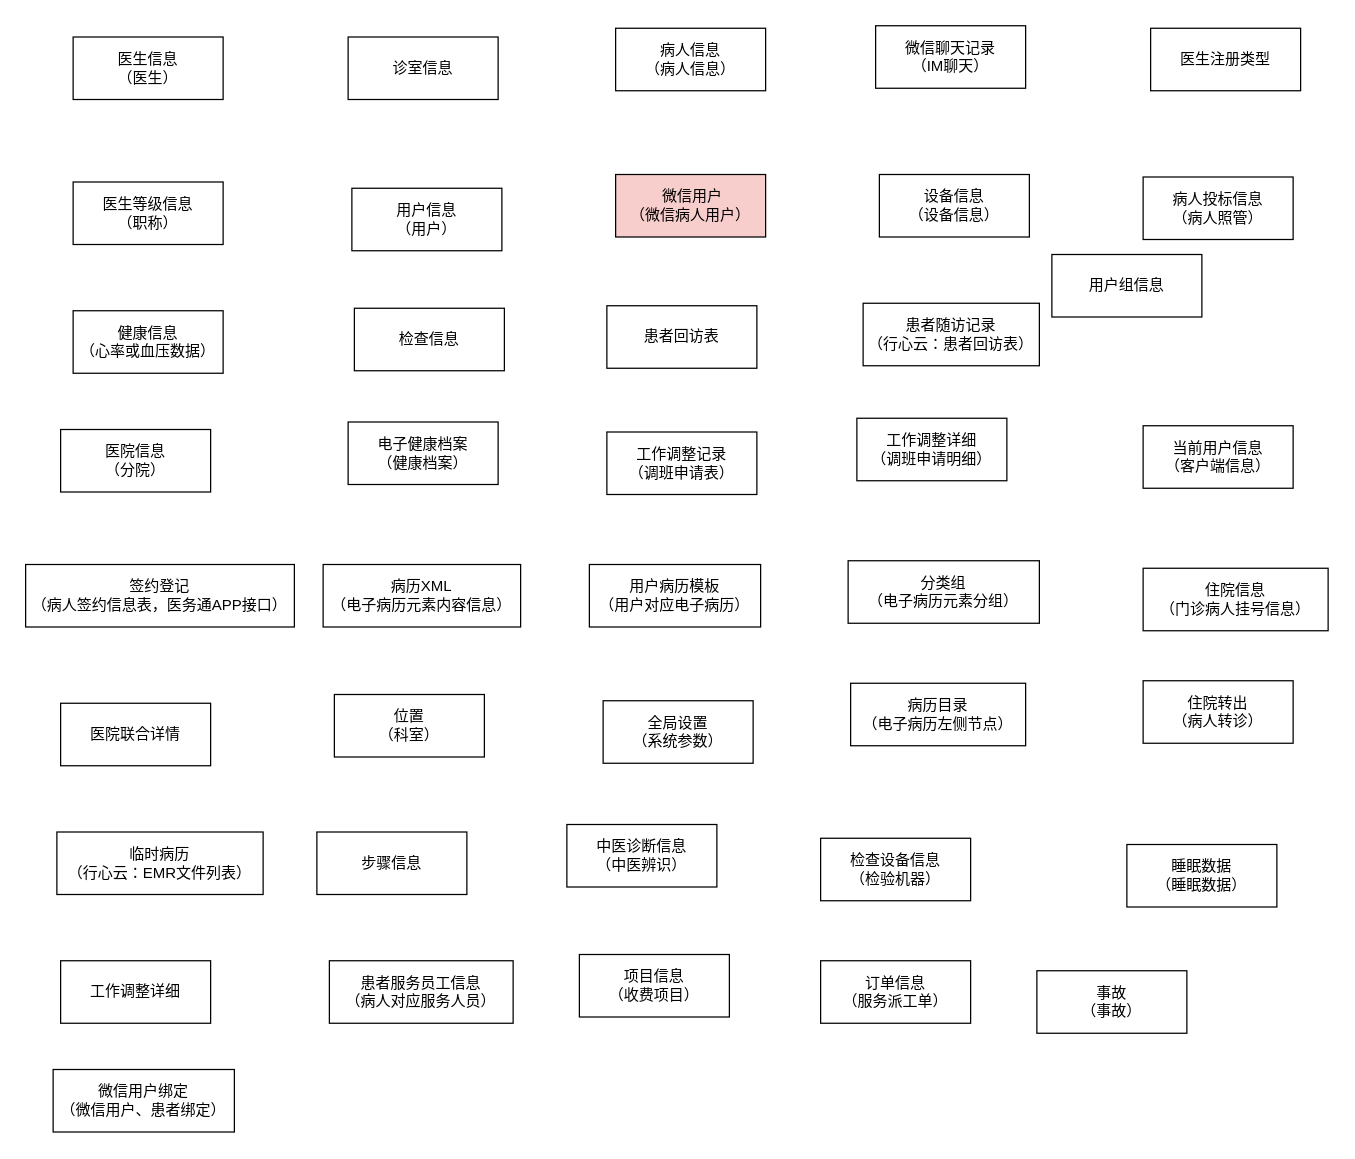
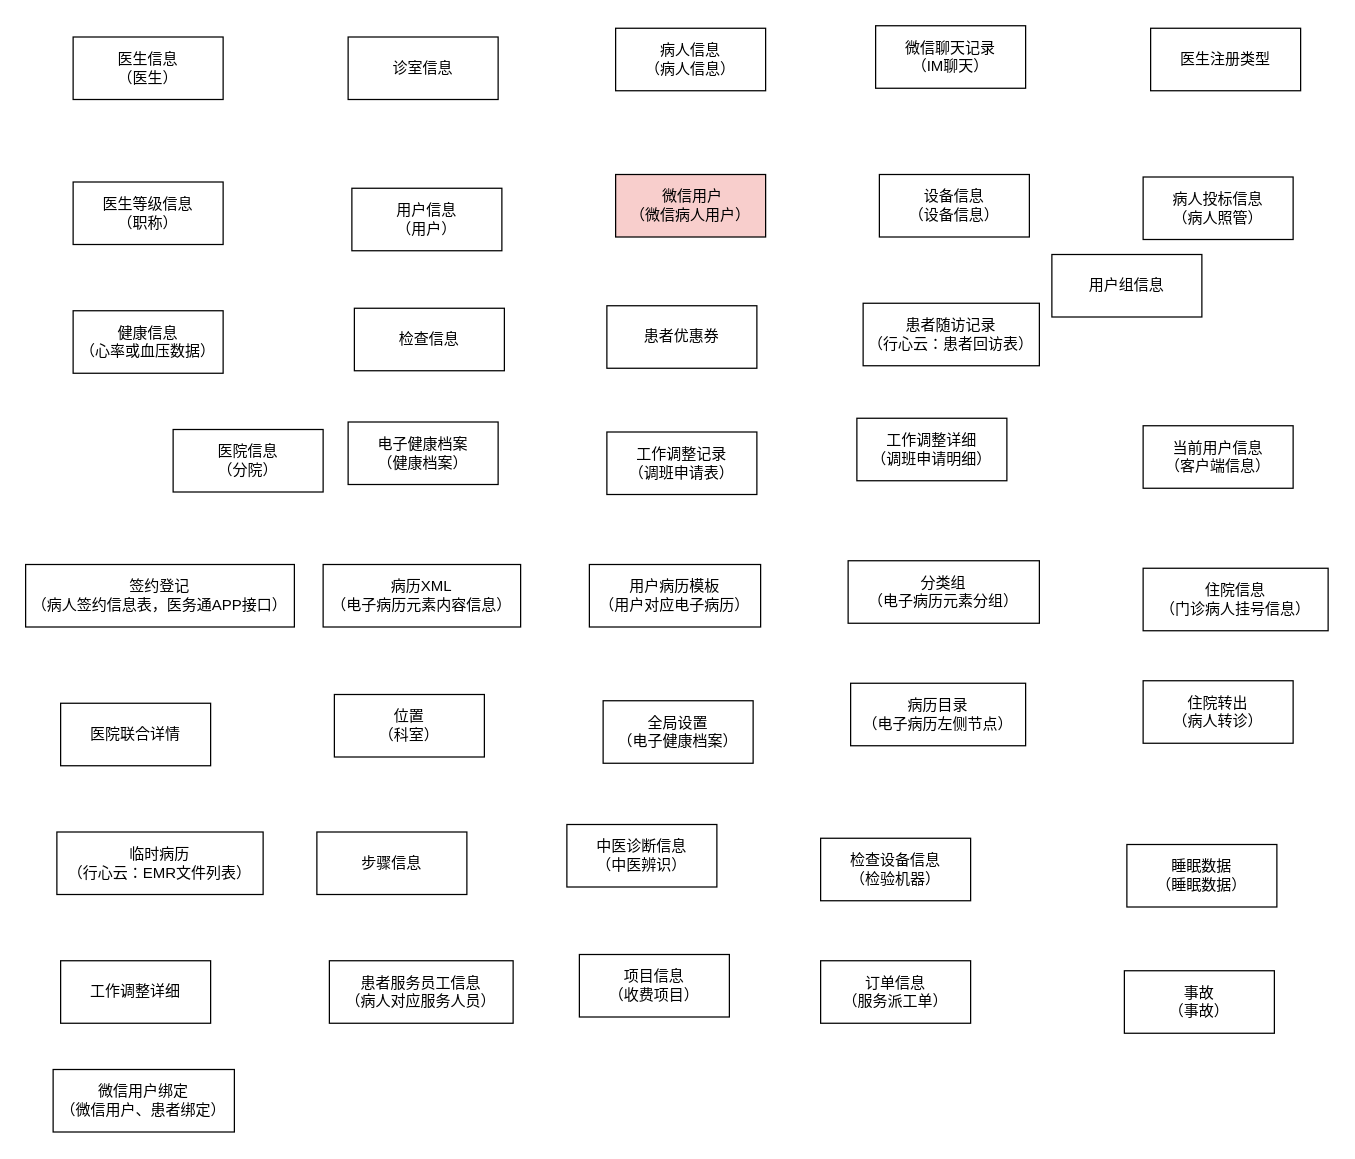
node "患者回访表": label "患者回访表" -> "患者优惠券"
node "医院信息 （分院）": moved (136, 461) -> (248, 461)
node "全局设置 （系统参数）": label "全局设置 （系统参数）" -> "全局设置 （电子健康档案）"
node "事故 （事故）": moved (1112, 1002) -> (1199, 1002)
